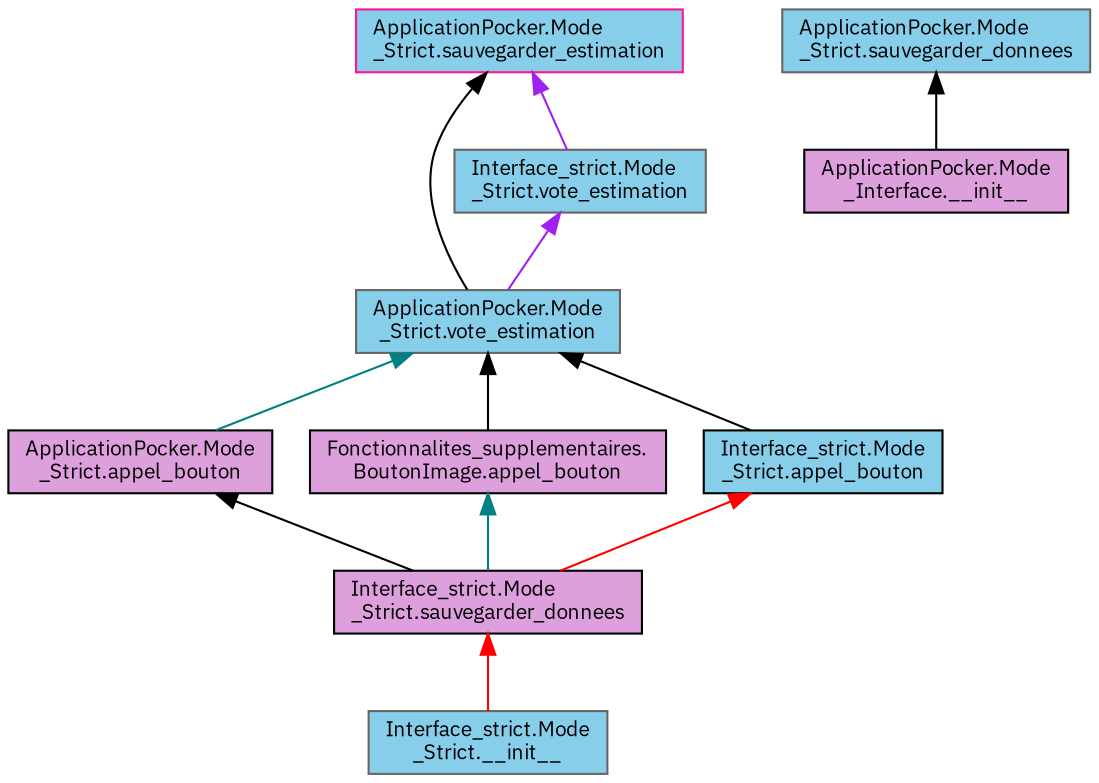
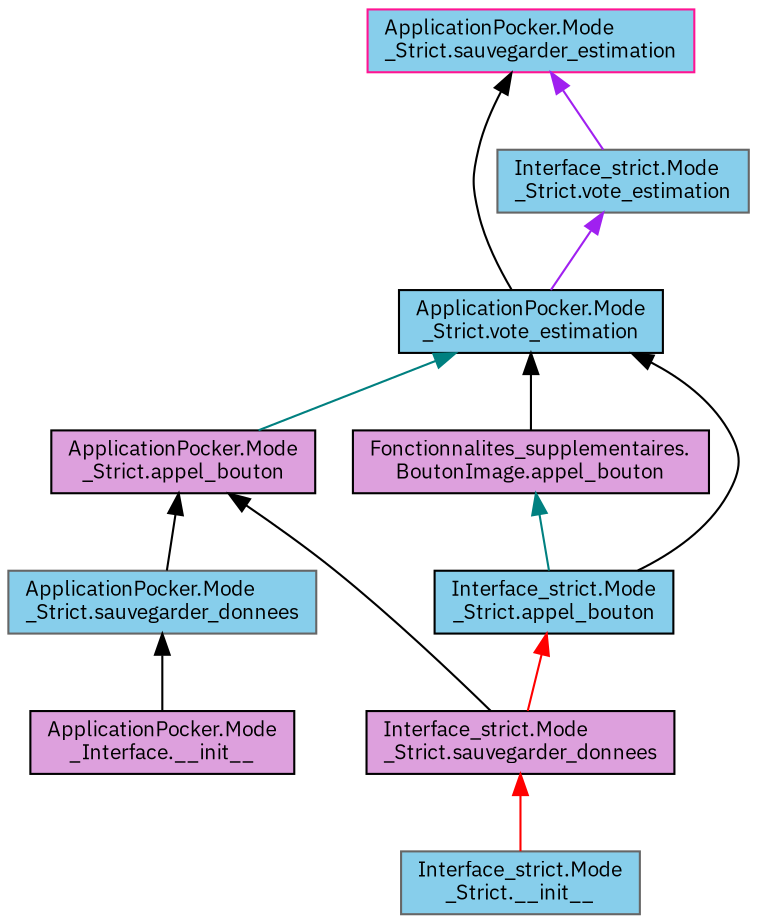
node "ApplicationPocker.Mode _Strict.vote_estimation": color gray40 -> black
edge "ApplicationPocker.Mode _Strict.sauvegarder_donnees" -> "ApplicationPocker.Mode _Strict.appel_bouton": added
edge "Interface_strict.Mode _Strict.sauvegarder_donnees" -> "Fonctionnalites_supplementaires. BoutonImage.appel_bouton": now "Interface_strict.Mode _Strict.appel_bouton" -> "Fonctionnalites_supplementaires. BoutonImage.appel_bouton"
